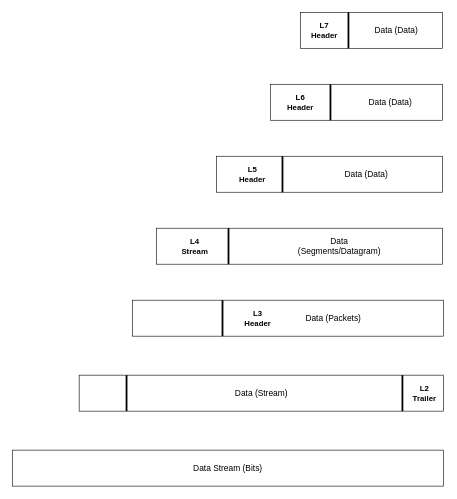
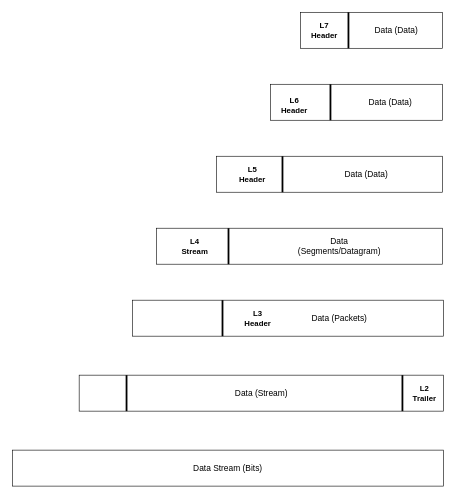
node "L6Header": moved (300, 102) -> (294, 105)
node "Data (Packets)": moved (333, 318) -> (339, 318)
